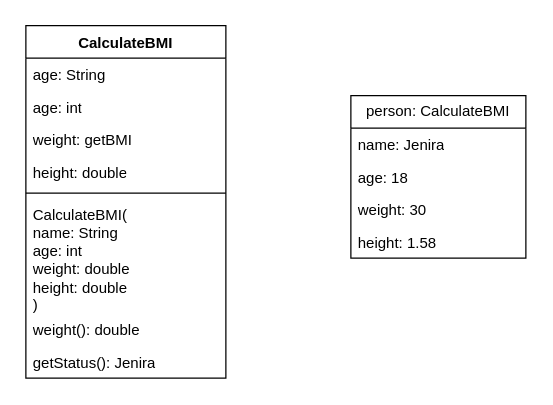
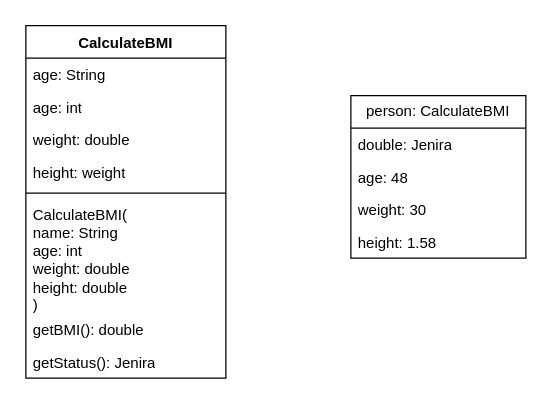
node "weight: getBMI": label "weight: getBMI" -> "weight: double"
node "name: Jenira": label "name: Jenira" -> "double: Jenira"
node "height: double": label "height: double" -> "height: weight"
node "age: 18": label "age: 18" -> "age: 48"
node "weight(): double": label "weight(): double" -> "getBMI(): double"
